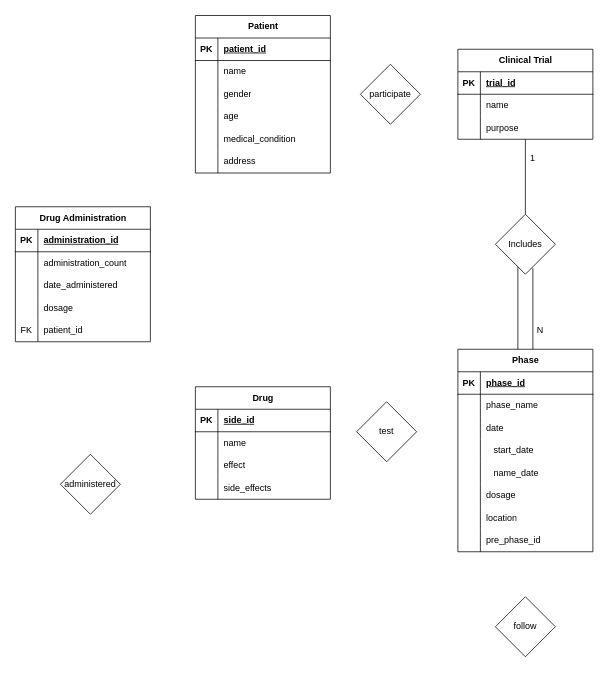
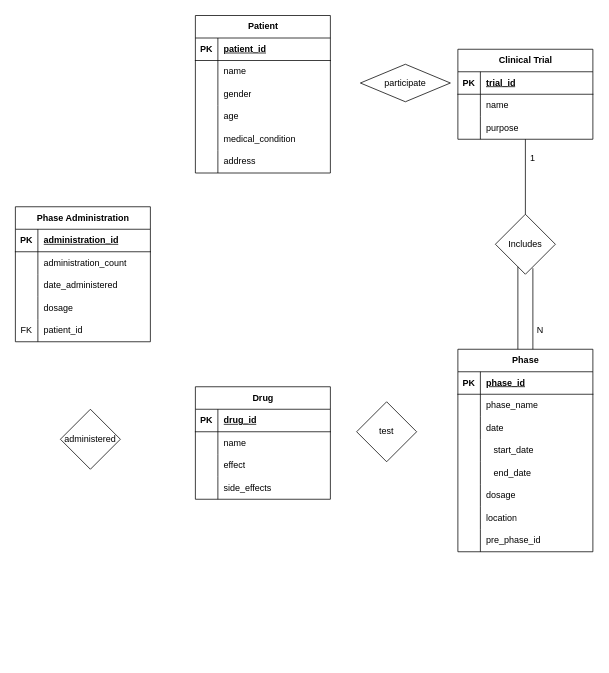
node "participate": size 60x60 -> 90x38
node "Drug Administration": label "Drug Administration" -> "Phase Administration"
node "side_id": label "side_id" -> "drug_id"
node "name_date": label "name_date" -> "end_date"
node "administered": moved (90, 484) -> (90, 439)
node "follow": removed
